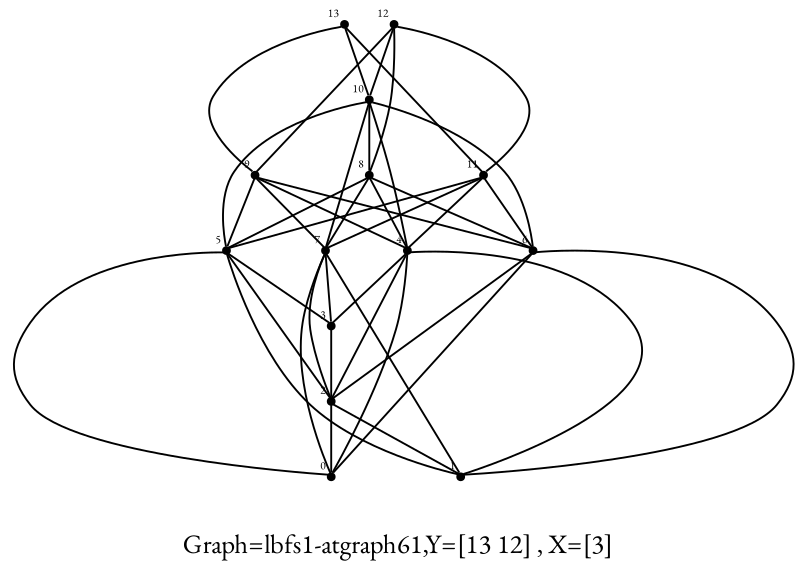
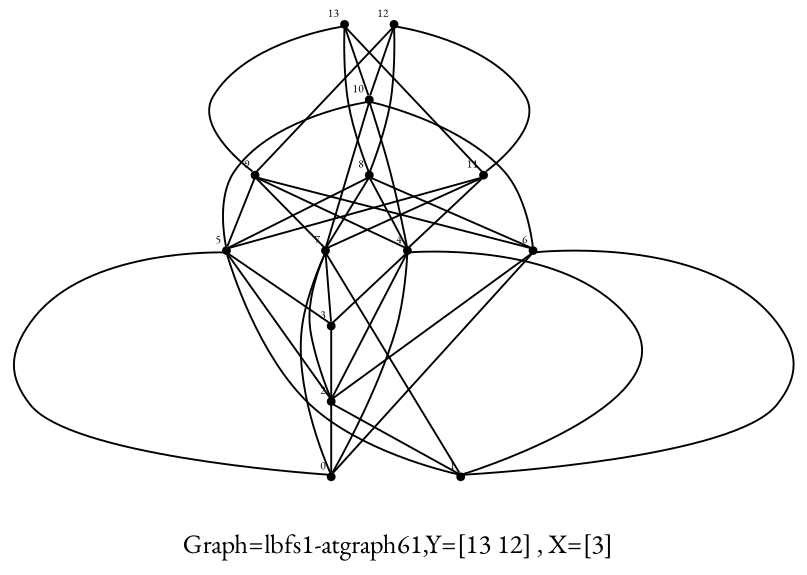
edge "10" -- "8": now "13" -- "8"
edge "11" -- "6": removed
